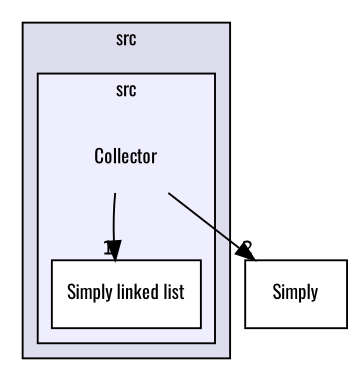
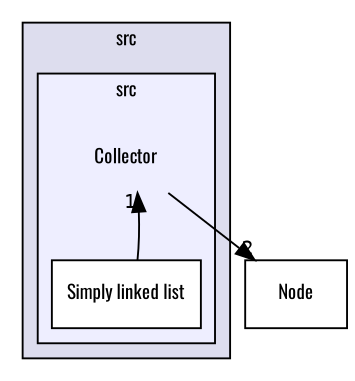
edge "Collector" -> "Simply linked list": reversed
node "Simply": label "Simply" -> "Node"
